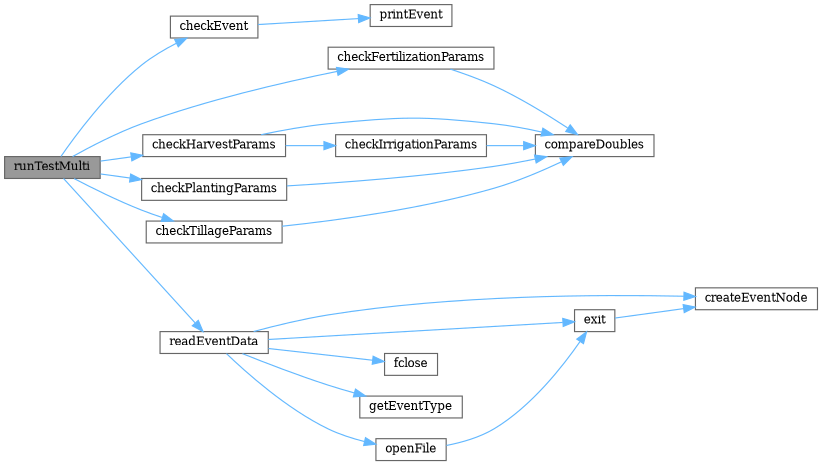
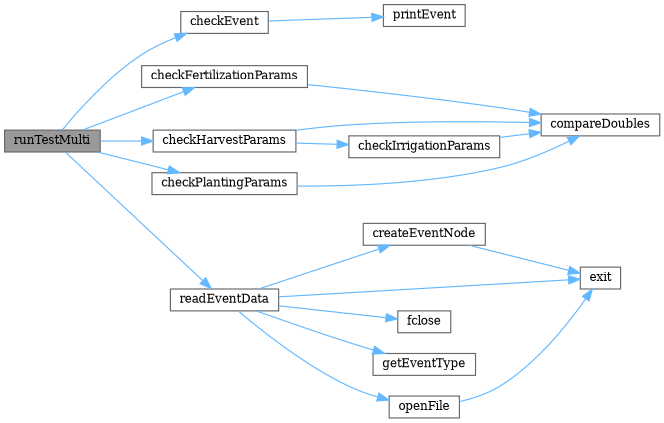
node "checkTillageParams": removed
edge "exit" -> "createEventNode": reversed
